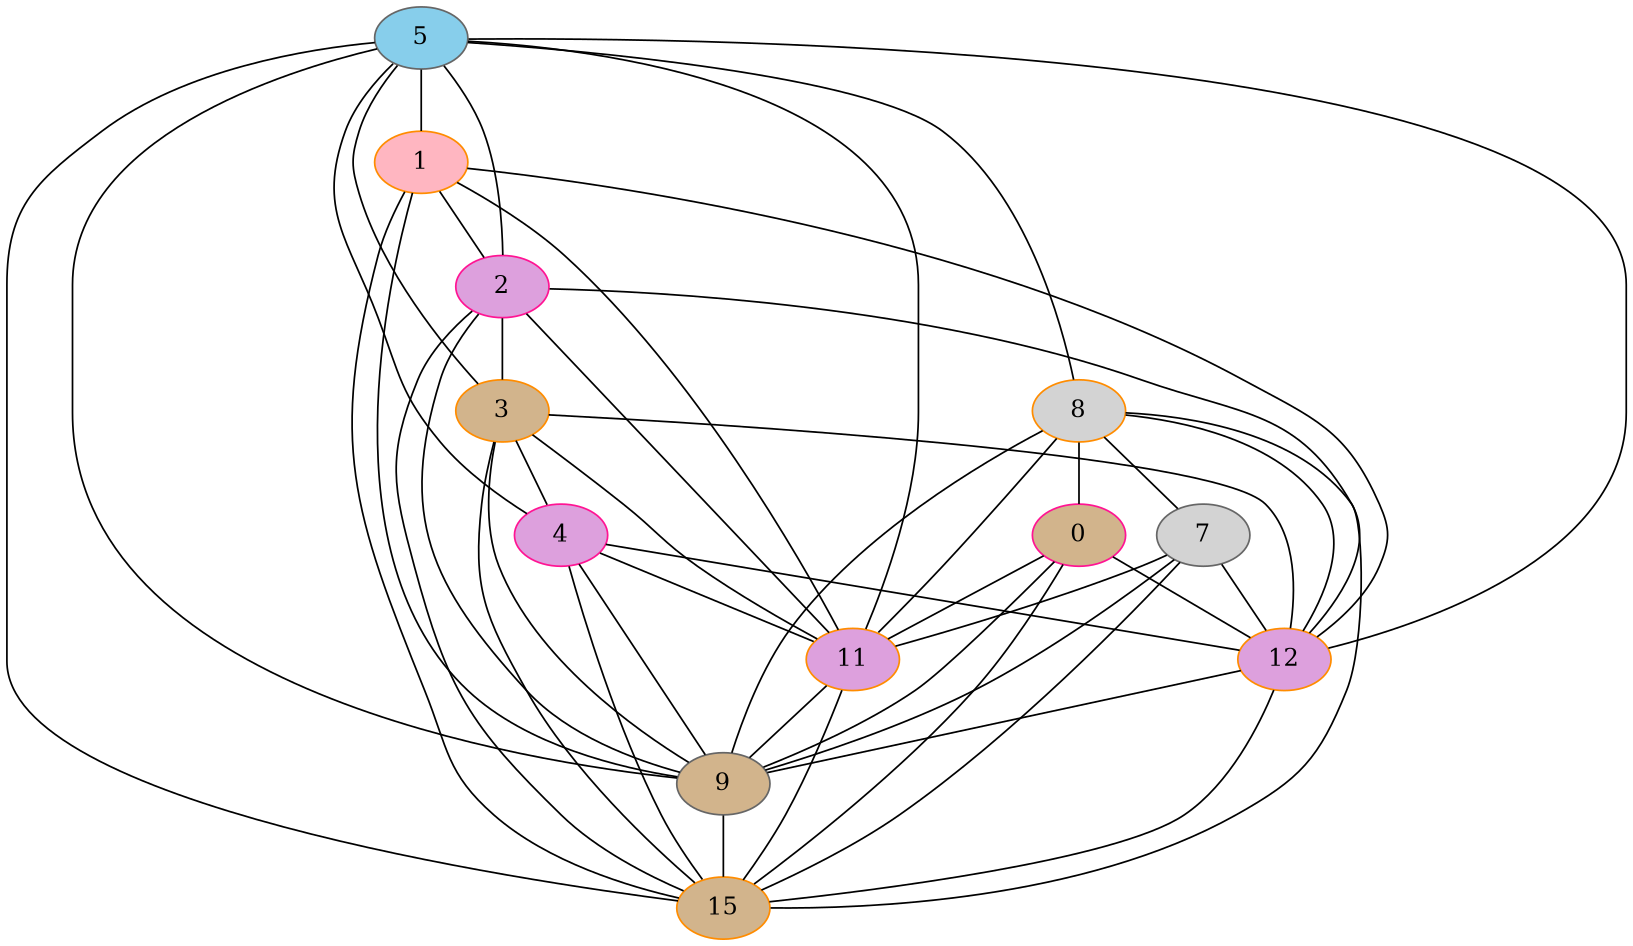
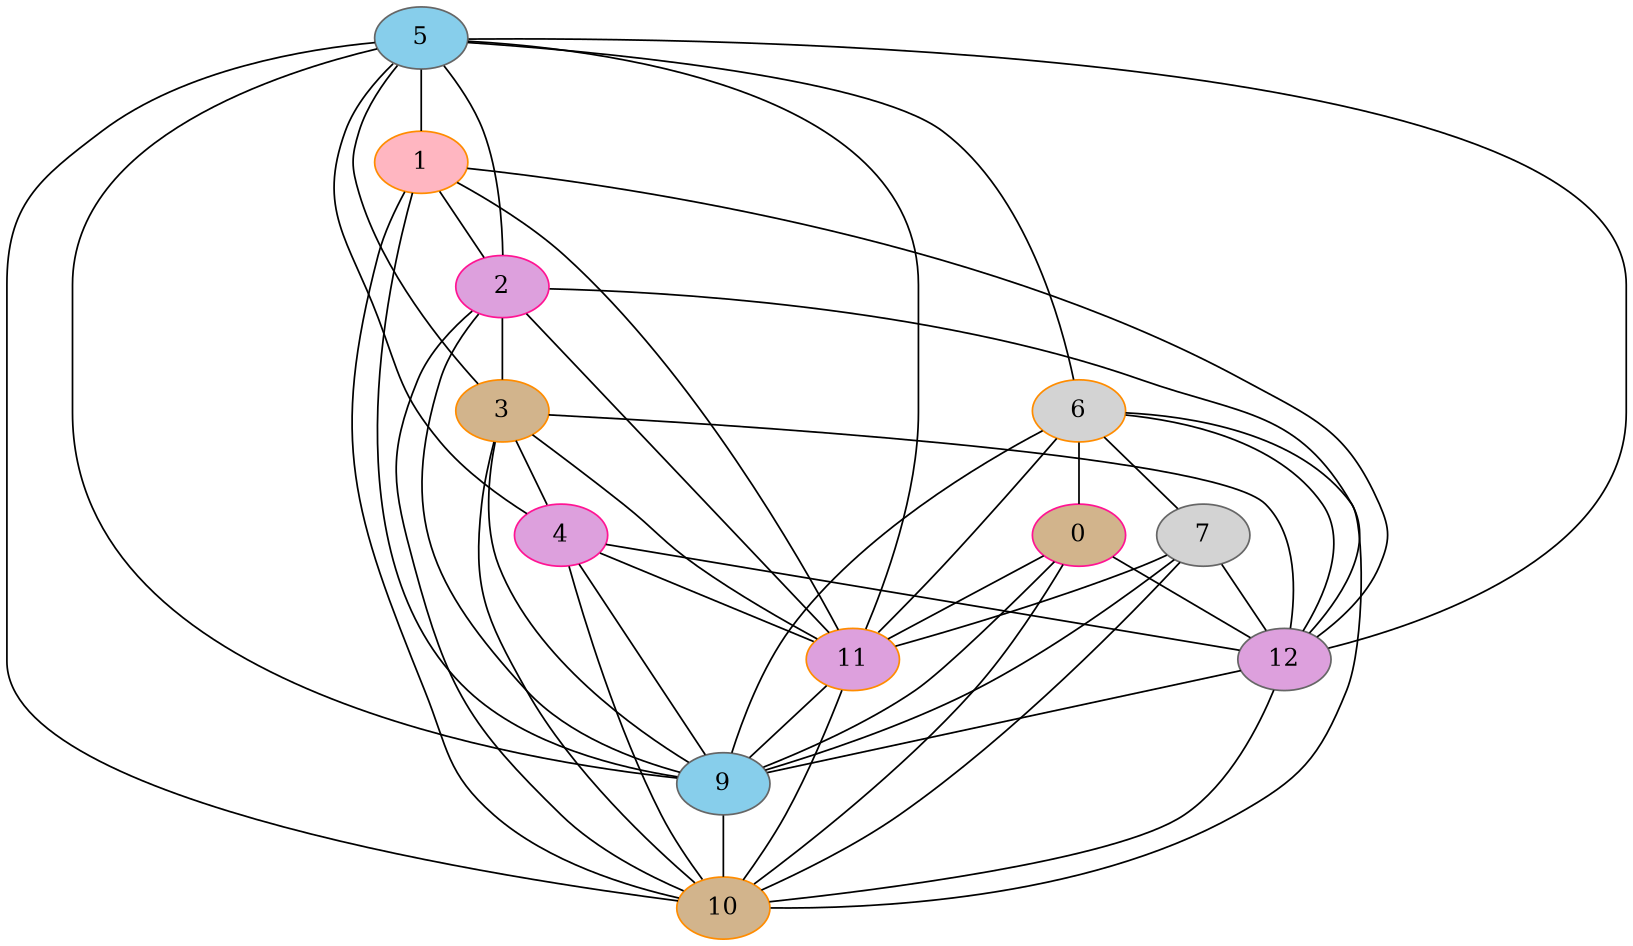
node "8": label "8" -> "6"
node "12": color darkorange -> gray40
node "9": fillcolor tan -> skyblue
node "15": label "15" -> "10"
